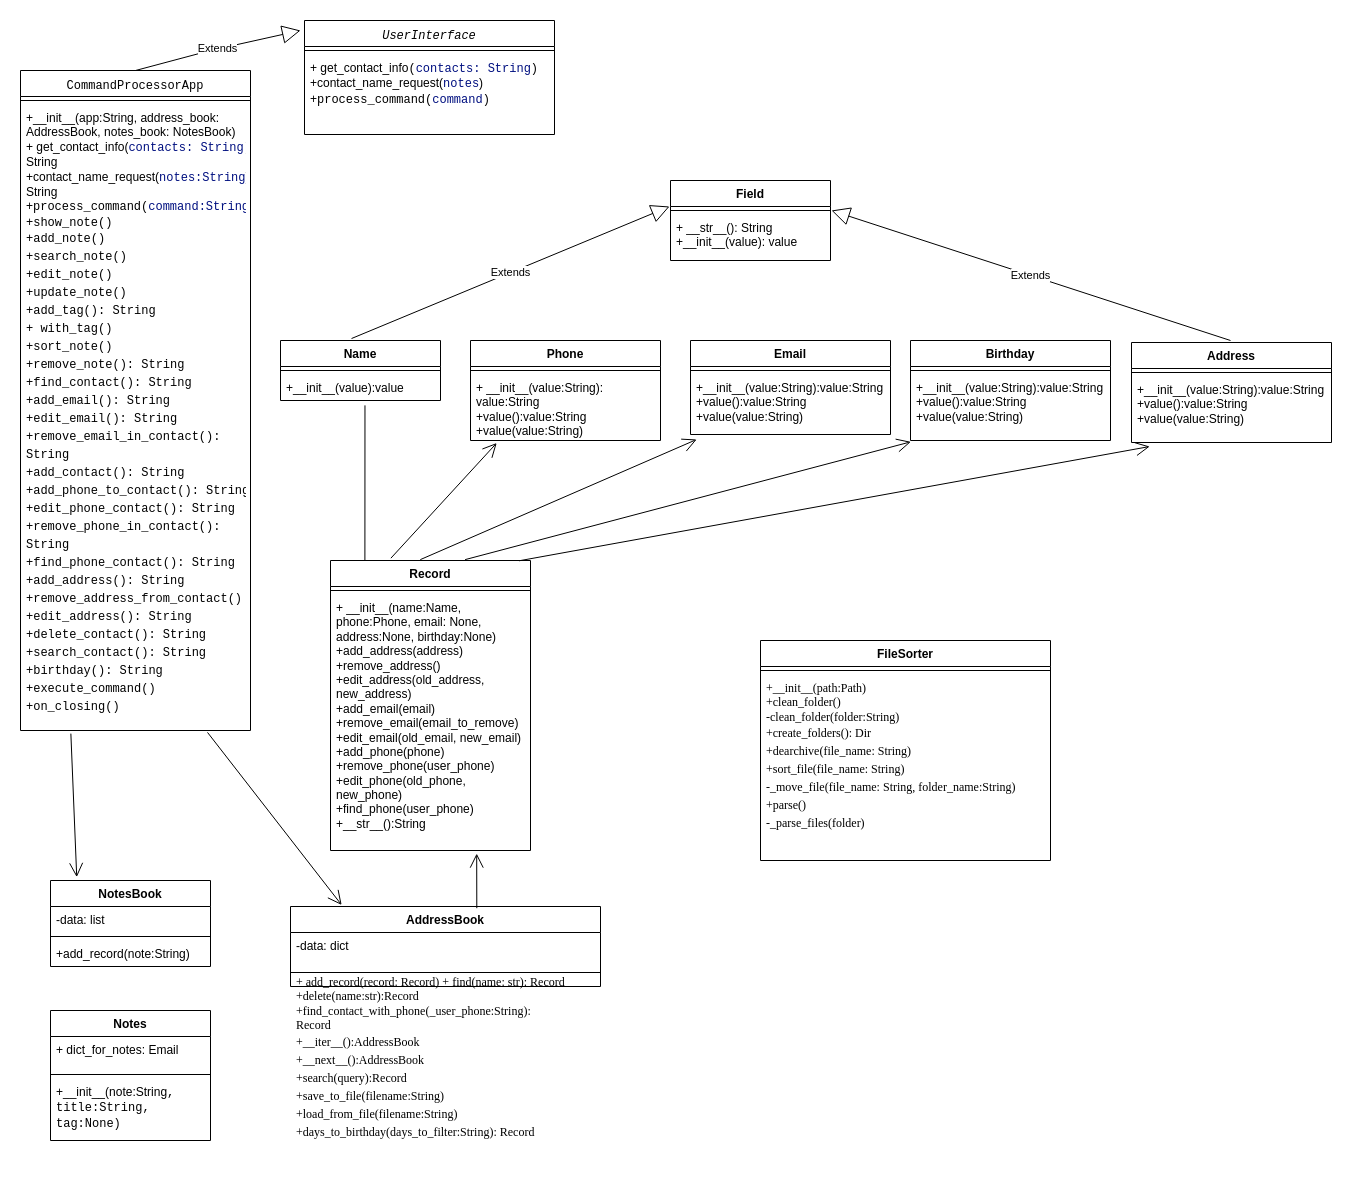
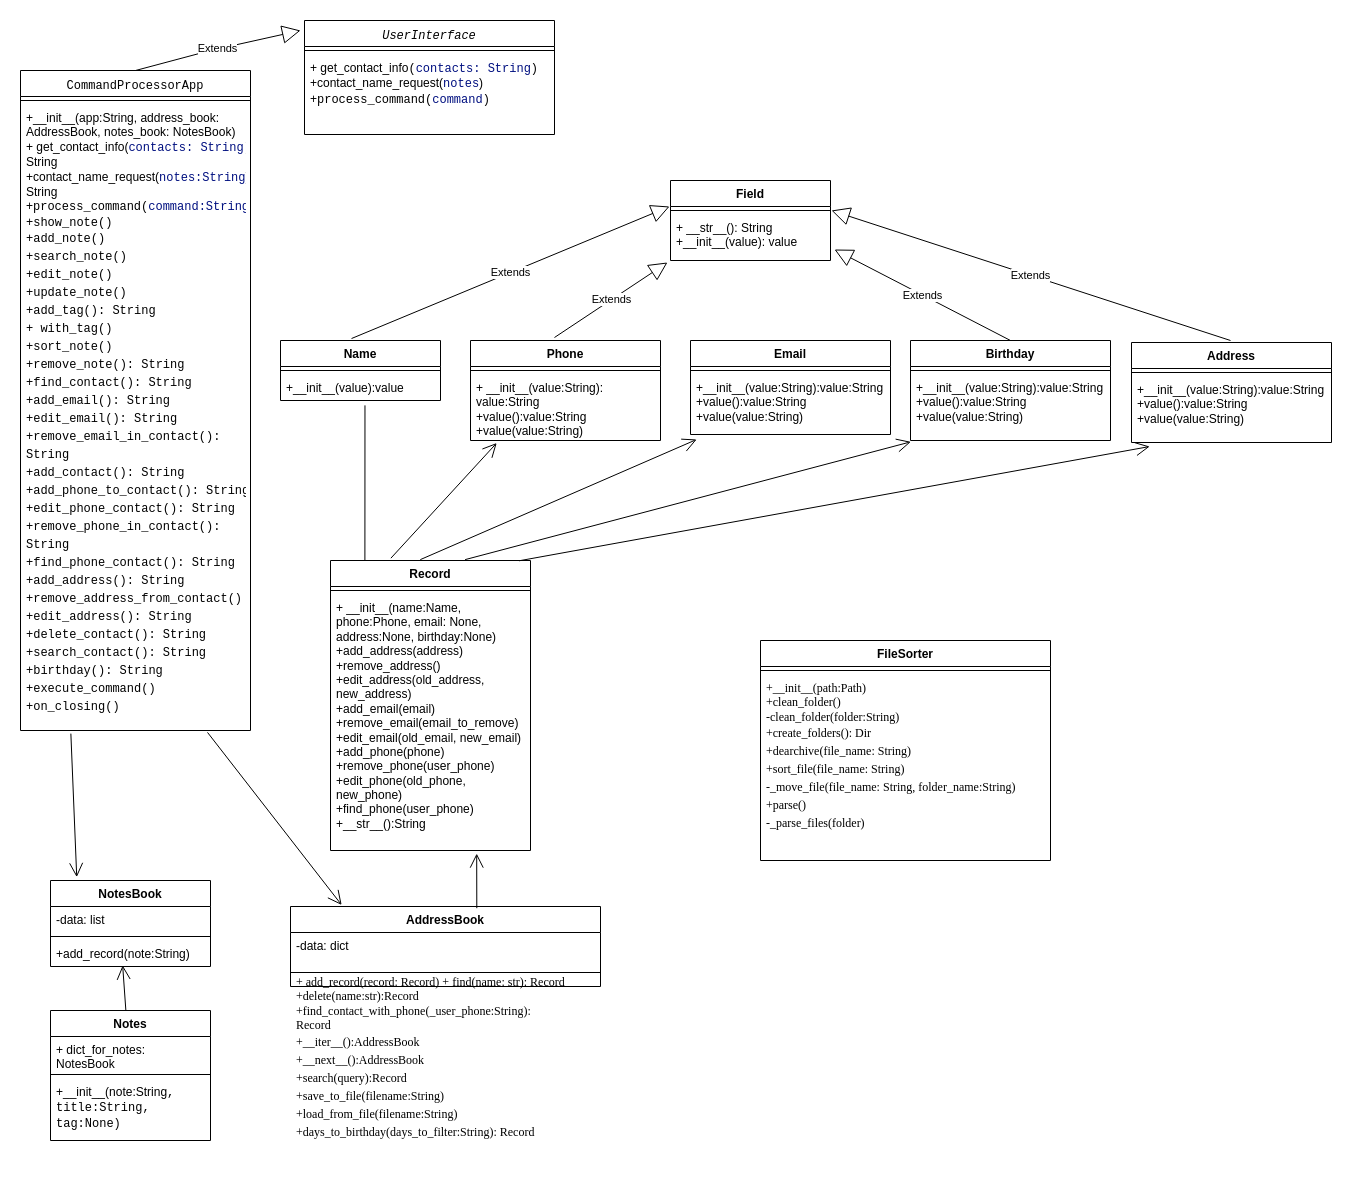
edge "Birthday" -> "+ __str__(): String +__init__(value): value": added, label "Extends"
edge "Phone" -> "+ __str__(): String +__init__(value): value": added, label "Extends"
edge "Notes" -> "+add_record(note:String)": added
node "+ dict_for_notes: Email": label "+ dict_for_notes: Email" -> "+ dict_for_notes: NotesBook"
